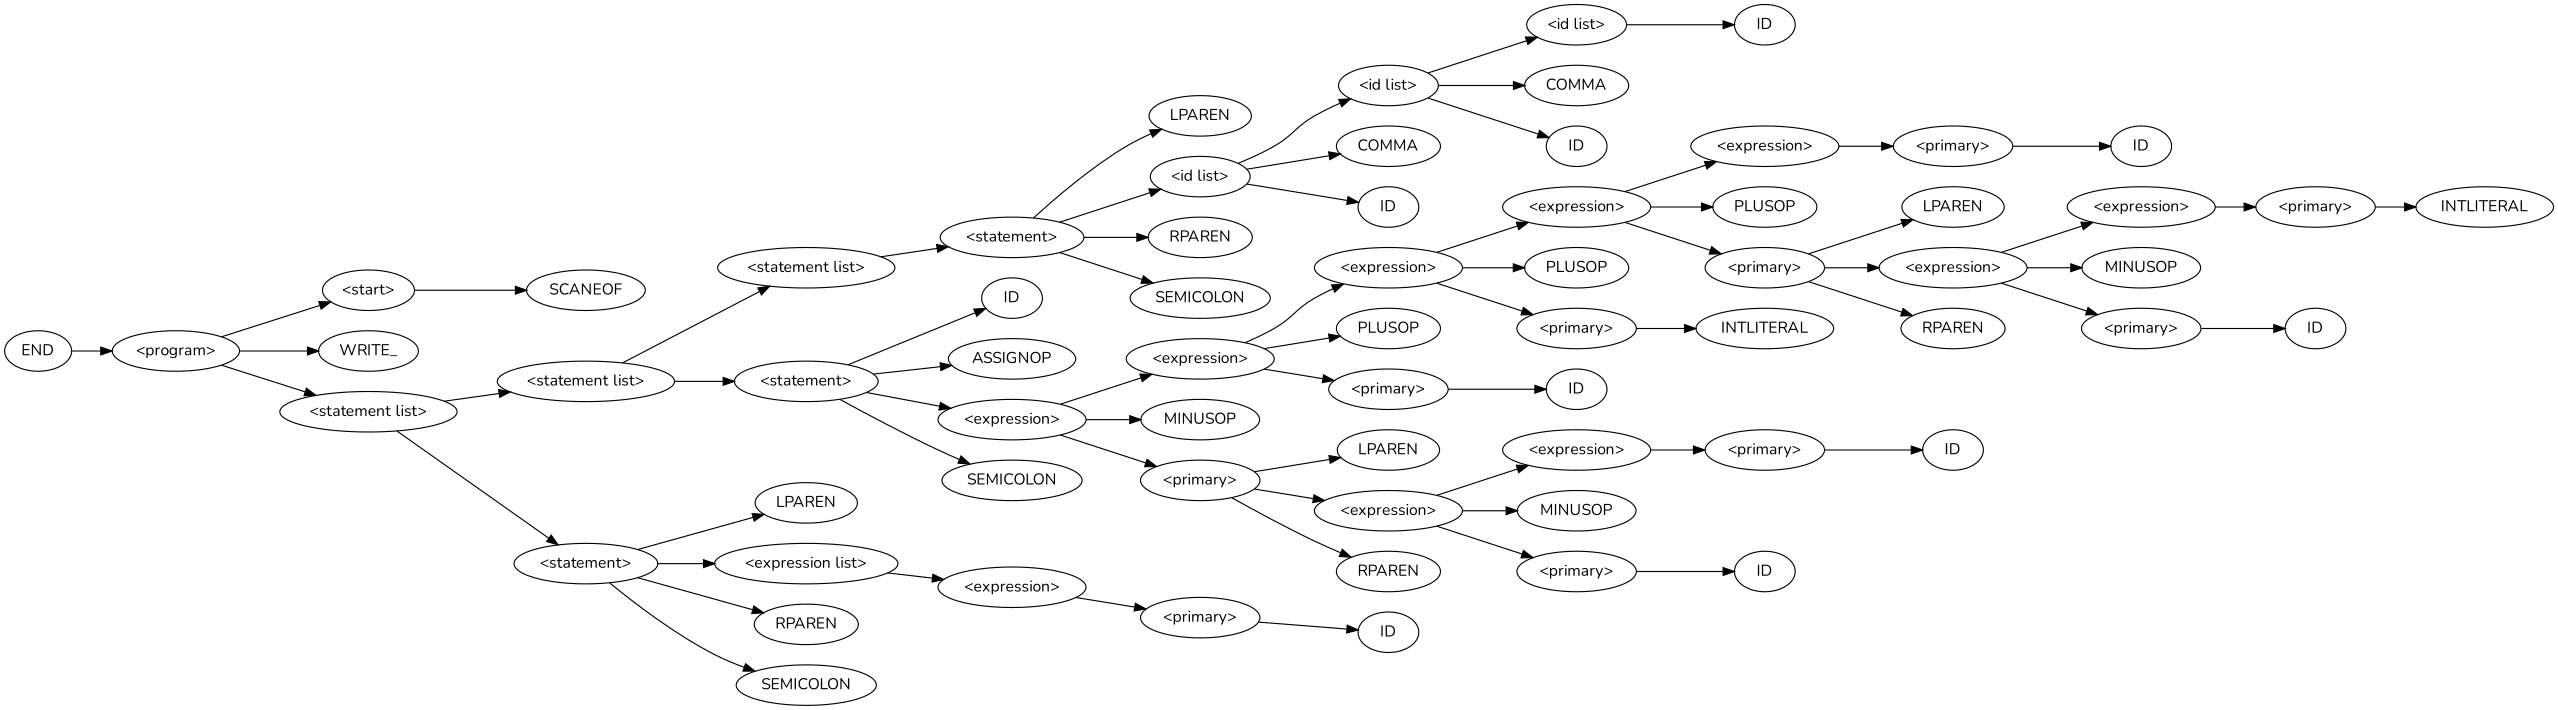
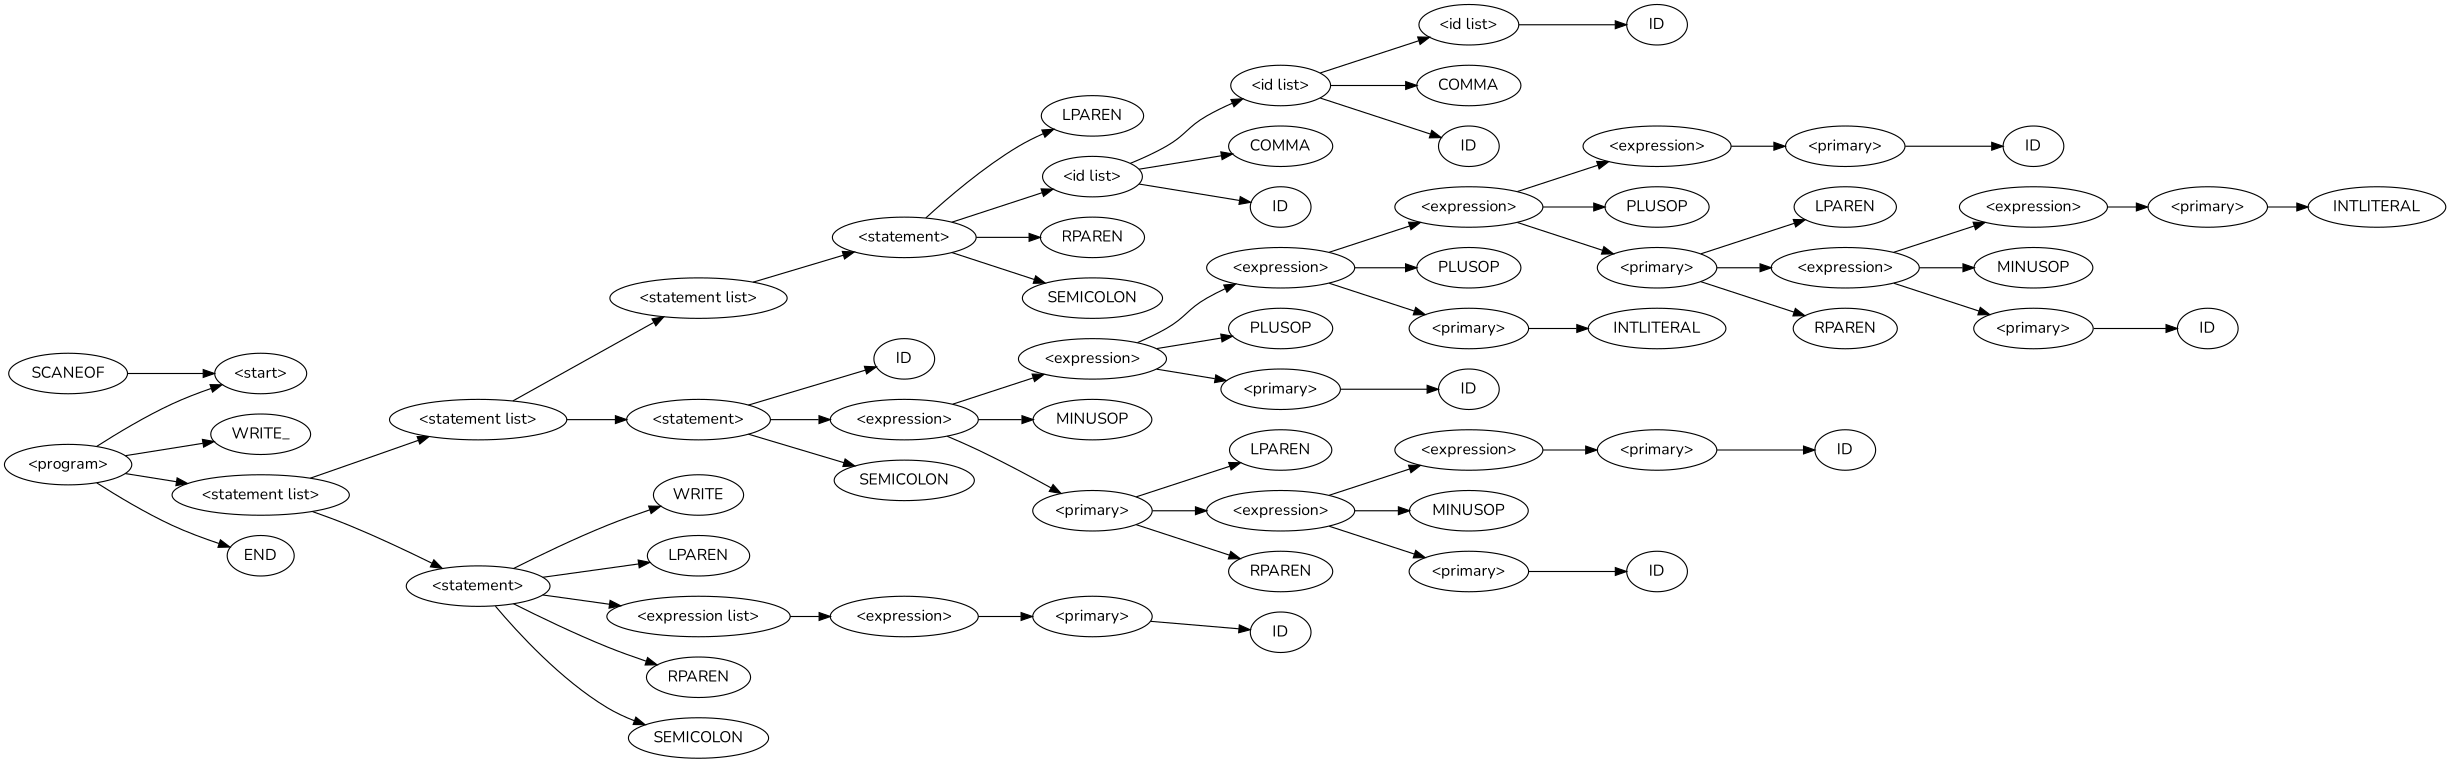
edge "<start>" -> "SCANEOF": reversed
edge "END" -> "<program>": reversed
node "ASSIGNOP": removed
node "WRITE": added
